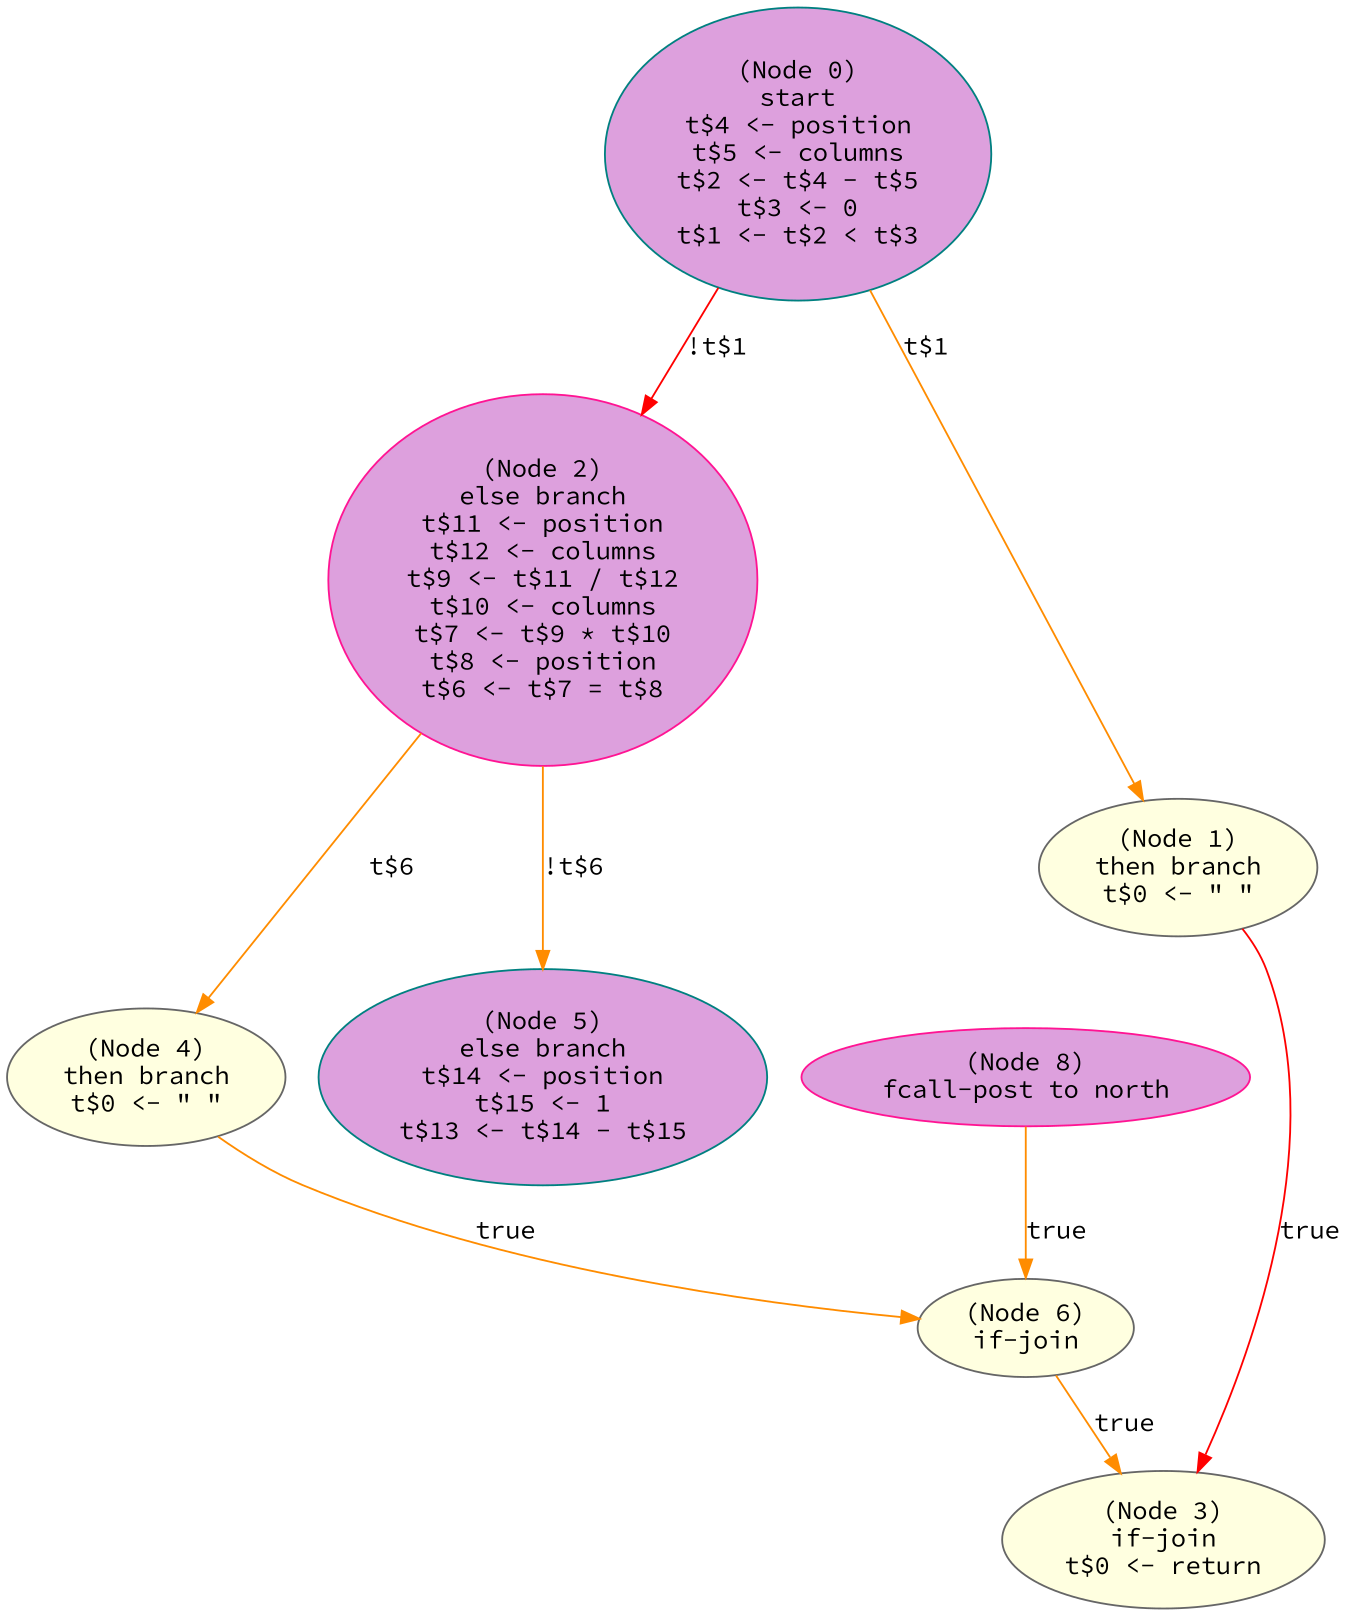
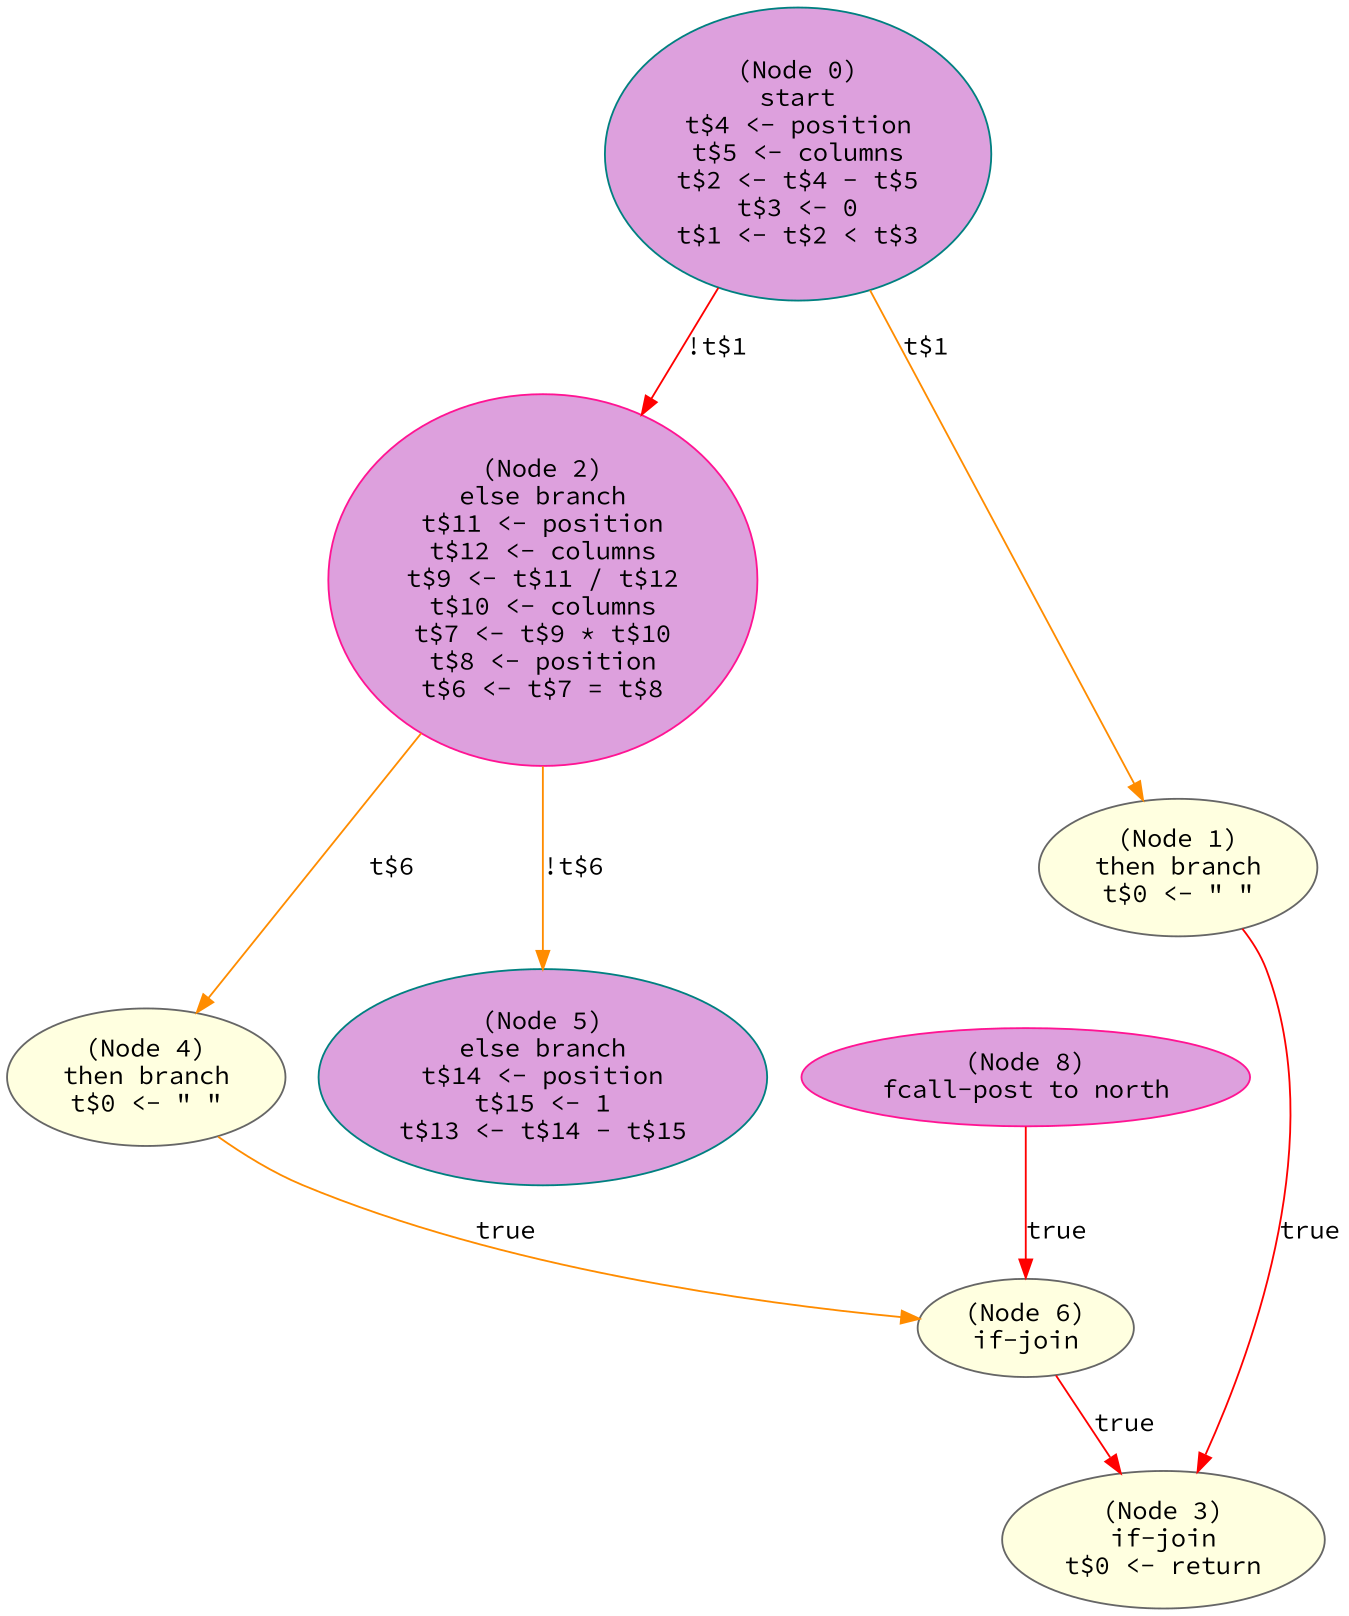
edge "(Node 8) fcall-post to north" -> "(Node 6) if-join": color darkorange -> red
edge "(Node 6) if-join" -> "(Node 3) if-join t$0 <- return": color darkorange -> red
